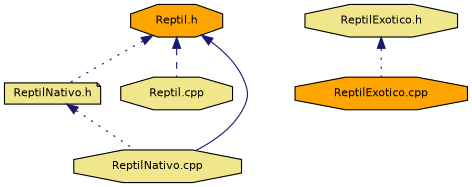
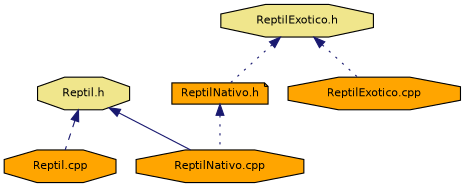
node "Reptil.h": fillcolor orange -> khaki
edge "ReptilNativo.h" -> "Reptil.h": now "ReptilNativo.h" -> "ReptilExotico.h"
node "ReptilNativo.h": fillcolor khaki -> orange
node "Reptil.cpp": fillcolor khaki -> orange
node "ReptilNativo.cpp": fillcolor khaki -> orange
